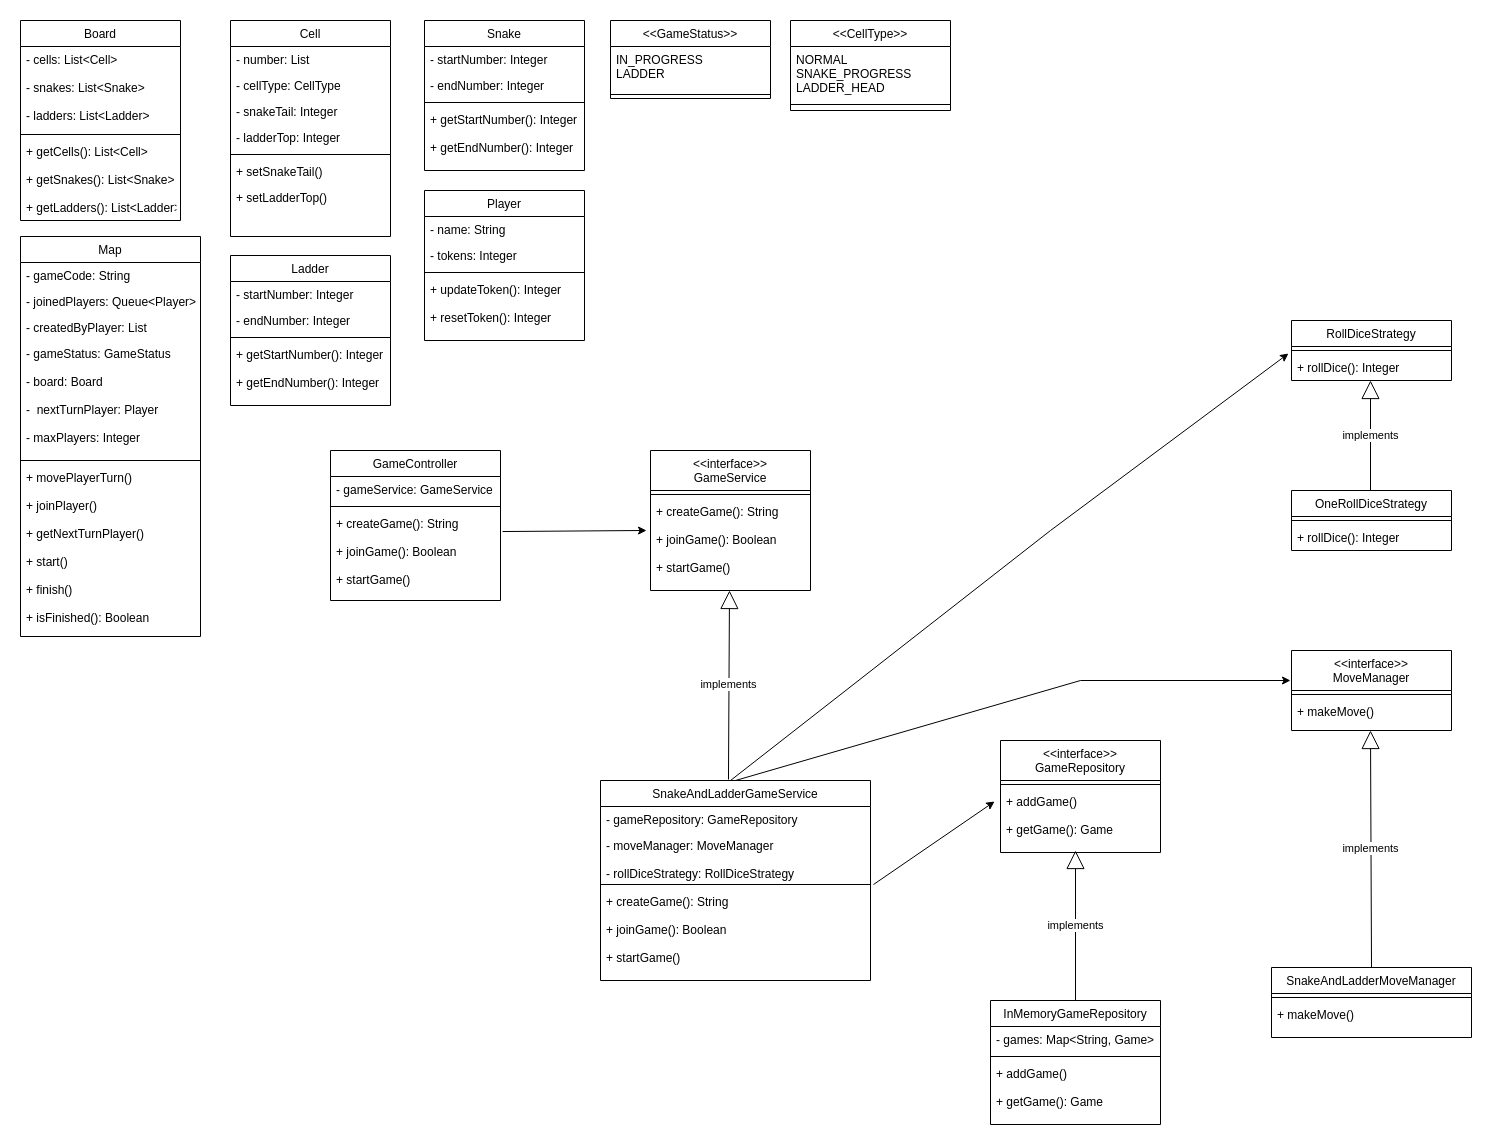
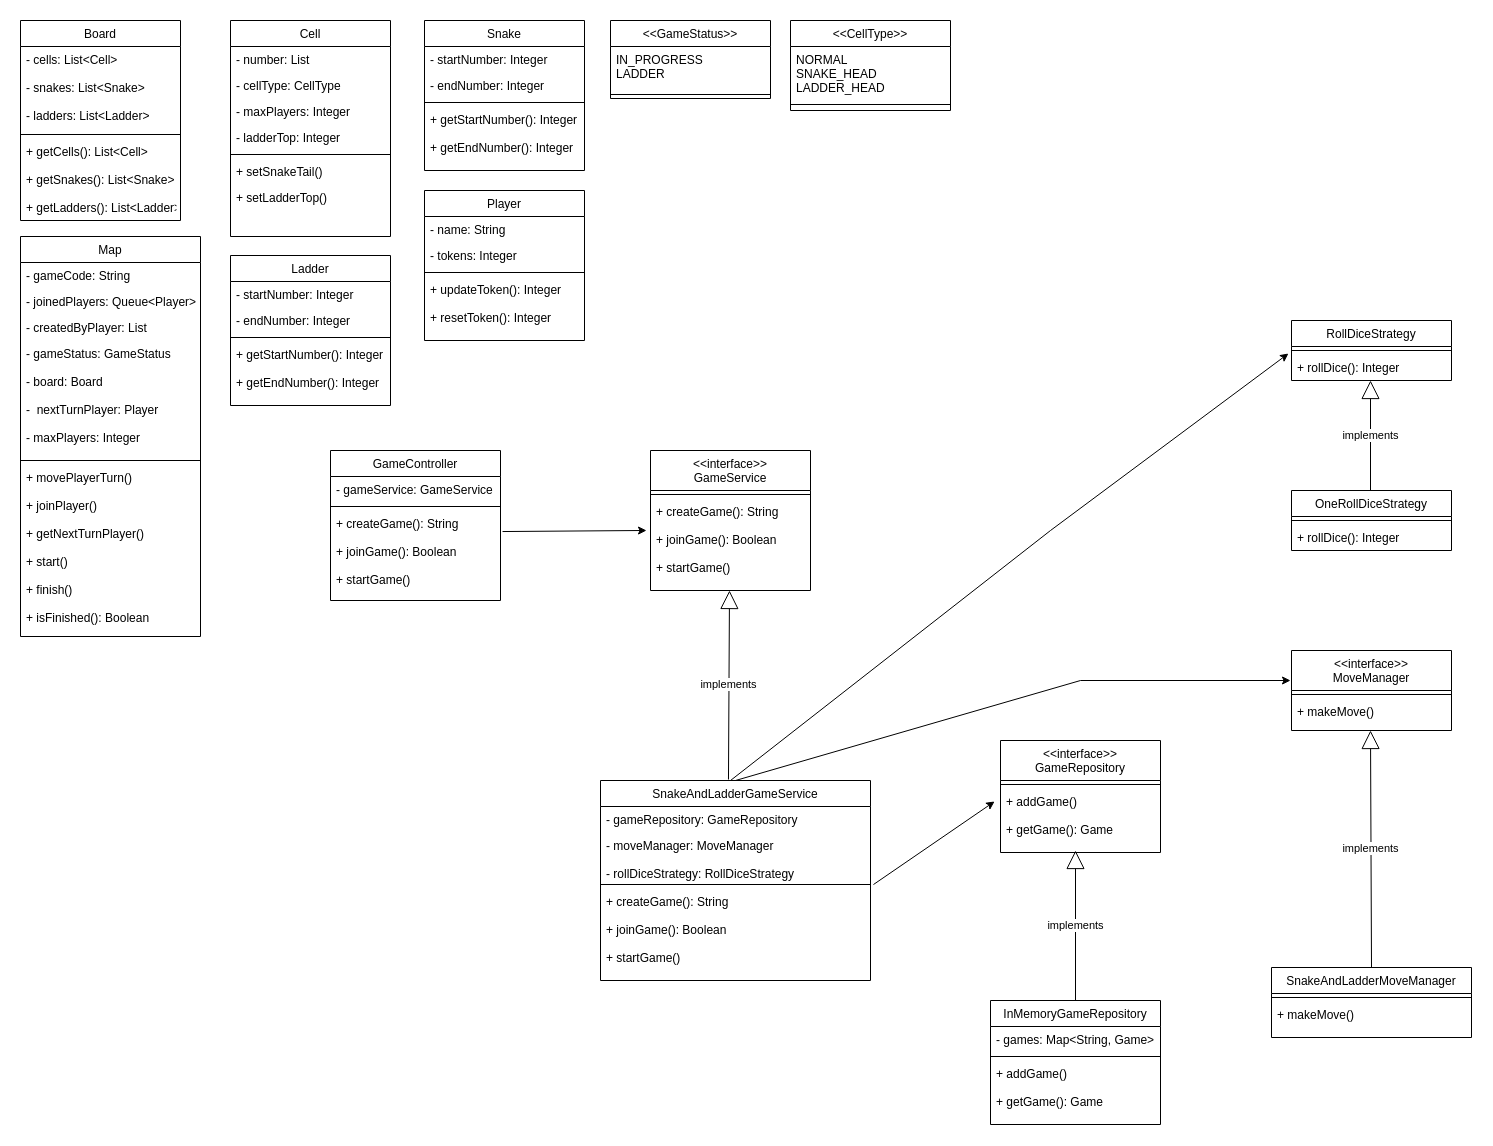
node "NORMAL SNAKE_PROGRESS LADDER_HEAD": label "NORMAL SNAKE_PROGRESS LADDER_HEAD" -> "NORMAL SNAKE_HEAD LADDER_HEAD"
node "- snakeTail: Integer": label "- snakeTail: Integer" -> "- maxPlayers: Integer"
